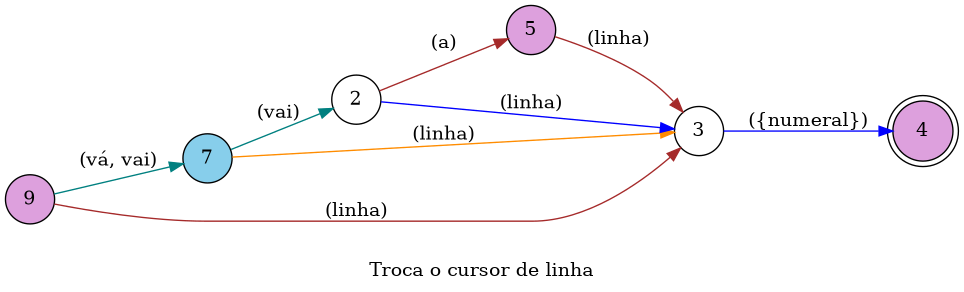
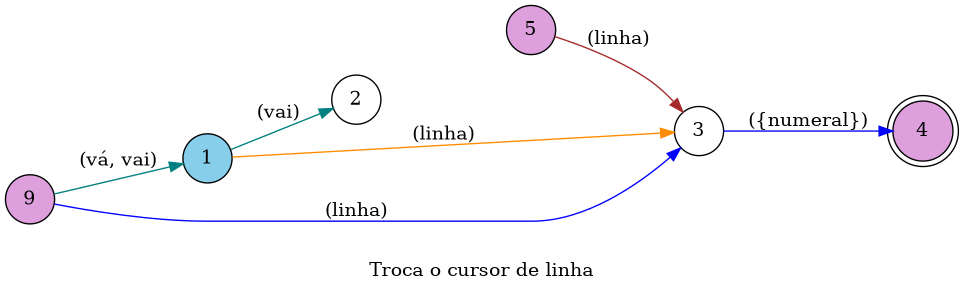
edge "2" -> "5": removed, label "(a)"
edge "2" -> "3": removed, label "(linha)"
node "7": label "7" -> "1"
edge "9" -> "3": color brown -> blue
